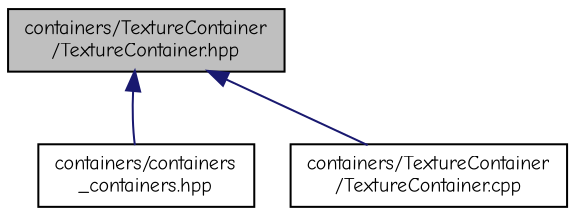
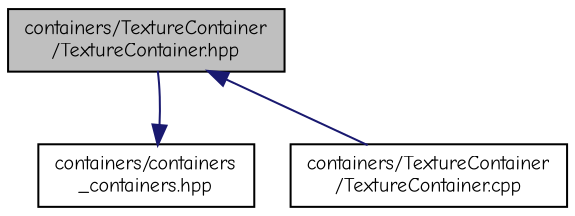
edge "containers/containers _containers.hpp" -> "containers/TextureContainer /TextureContainer.hpp": reversed
